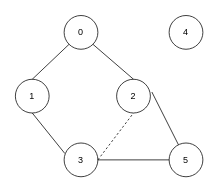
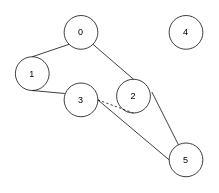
node "1": moved (32, 96) -> (32, 74)
node "3": moved (81, 160) -> (81, 100)
